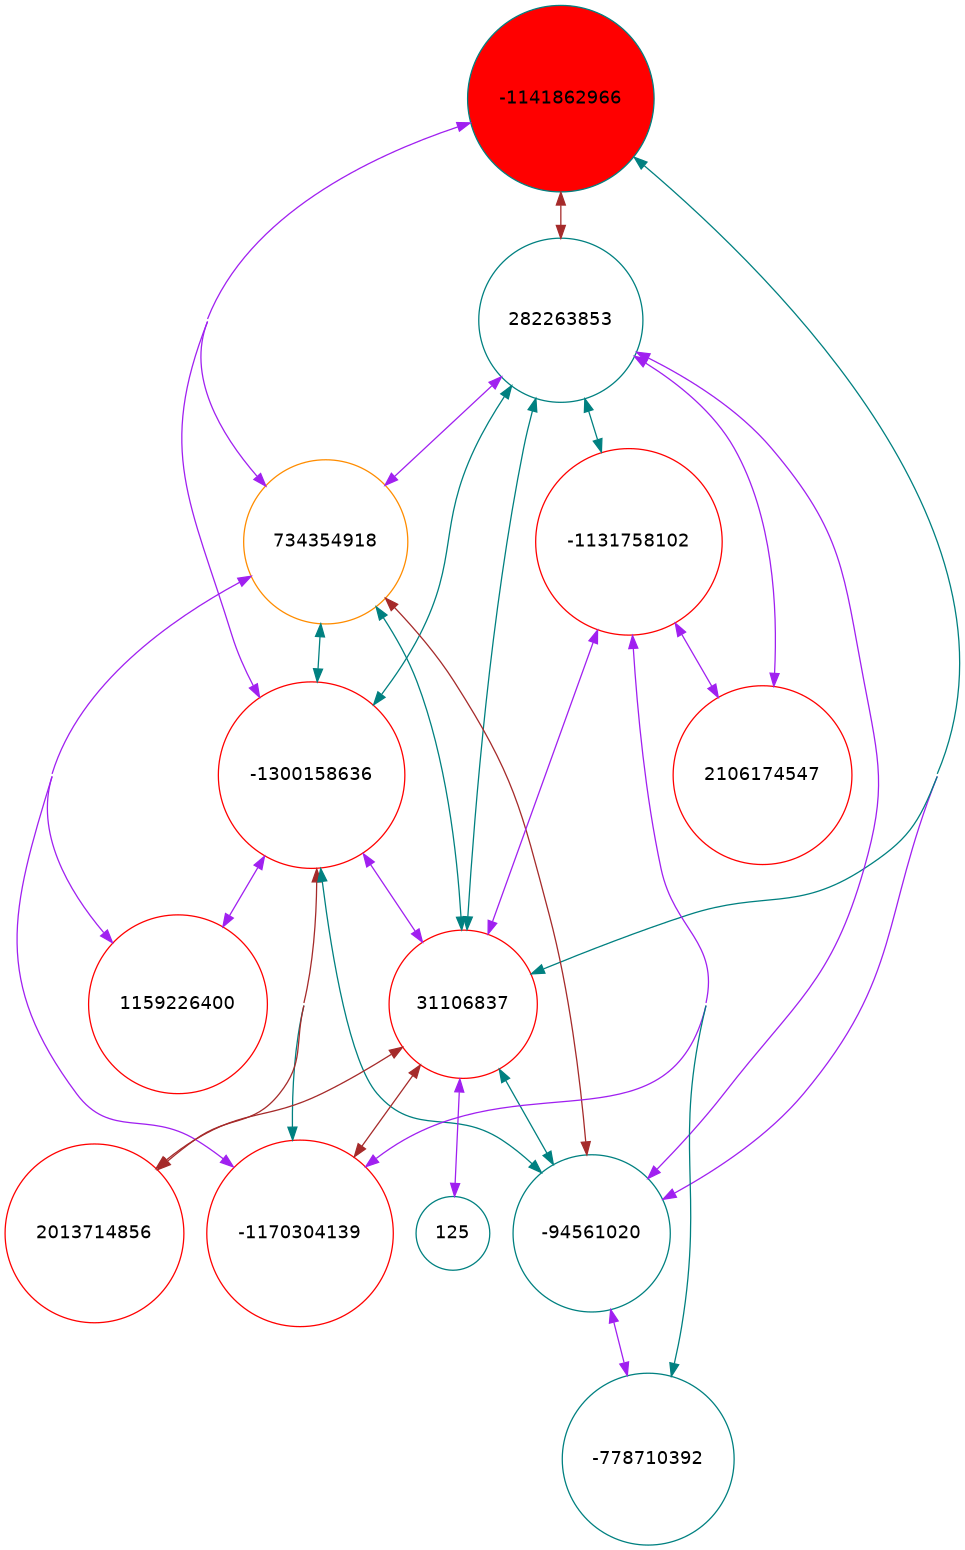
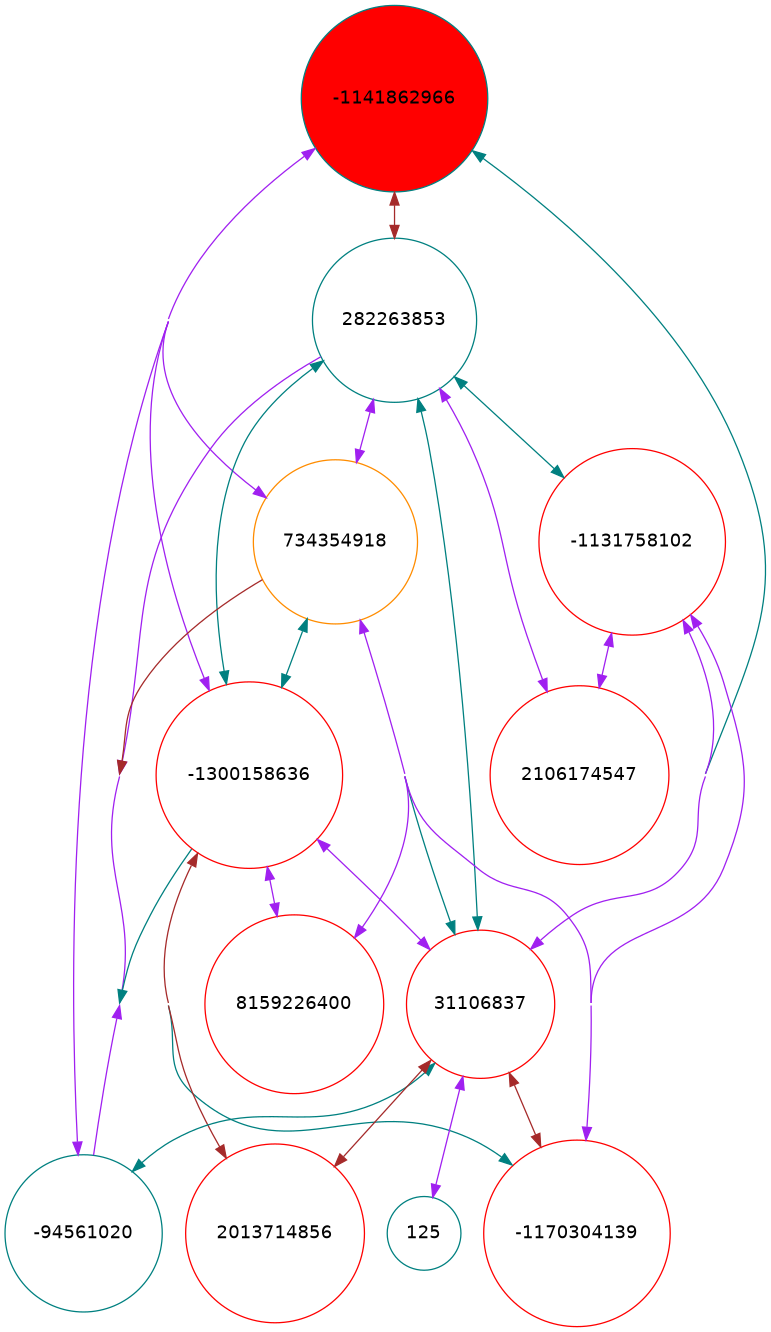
node "1159226400": label "1159226400" -> "8159226400"
node "-778710392": removed
